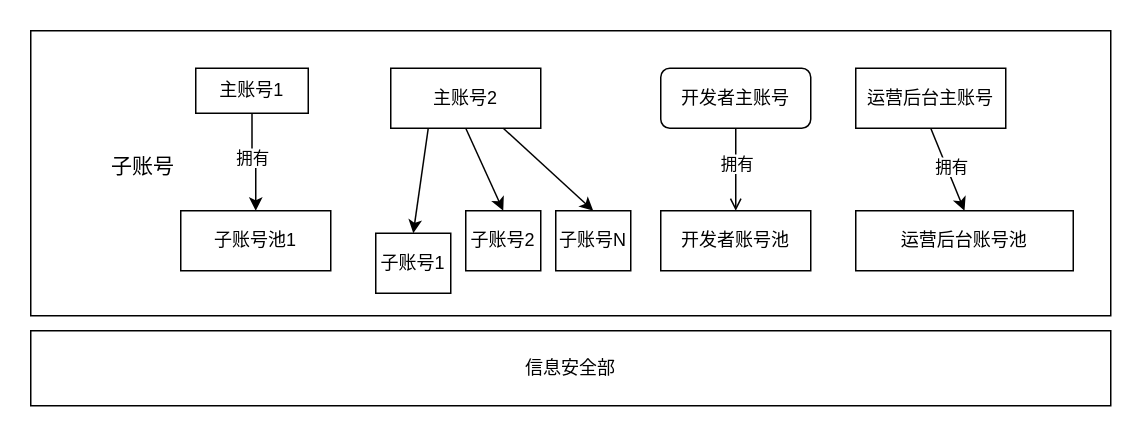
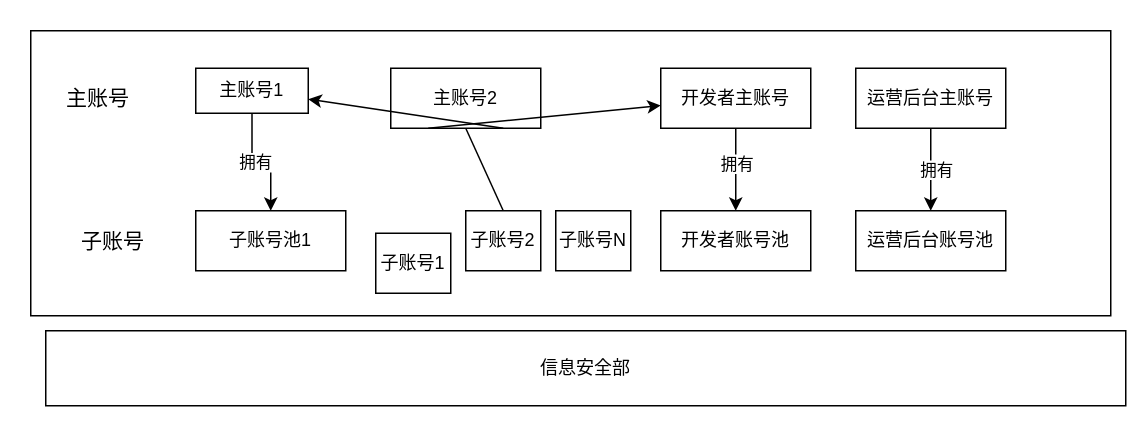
node "主账号": added
node "开发者主账号": shape rounded rectangle -> rectangle
node "子账号": moved (143, 166) -> (113, 241)
edge "主账号2" -> "子账号N": now "主账号2" -> "主账号1"
edge "主账号2" -> "子账号1": now "主账号2" -> "开发者主账号"
edge "主账号2" -> "子账号2": arrowhead classic -> none
edge "开发者主账号" -> "开发者账号池": arrowhead open -> classic
node "子账号池1": moved (256, 241) -> (271, 241)
node "运营后台账号池": size 218x60 -> 150x60
node "信息安全部": moved (571, 368) -> (586, 368)
